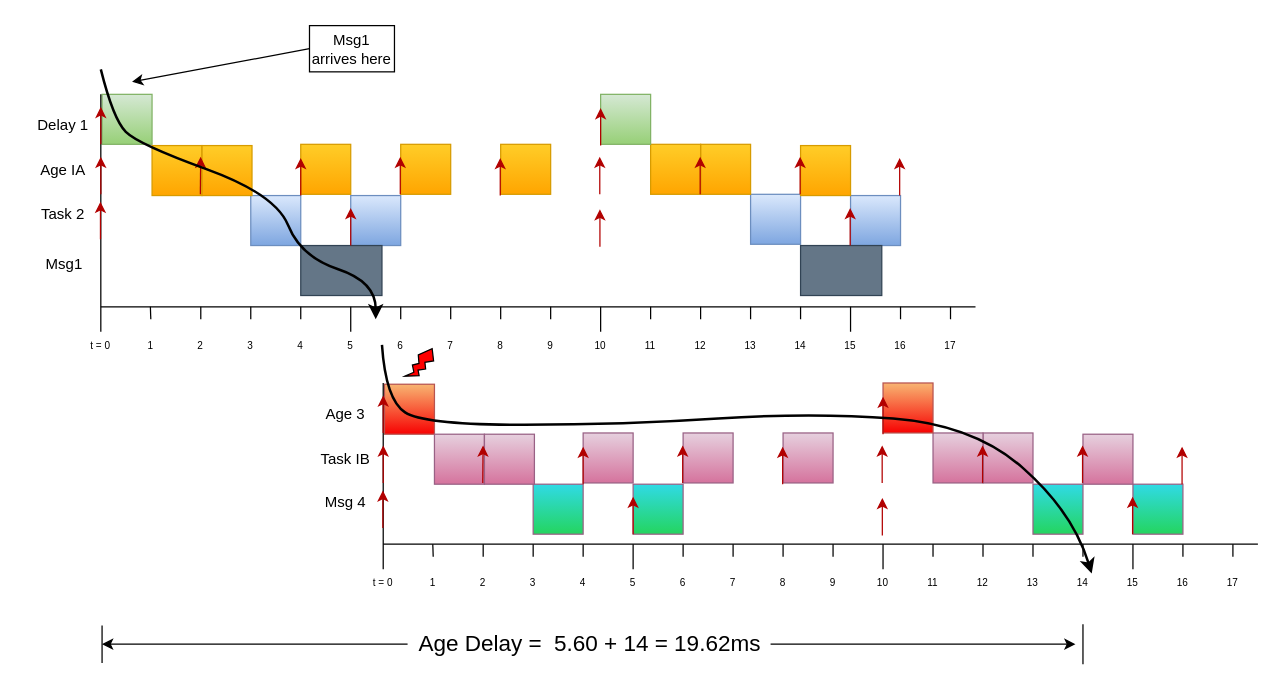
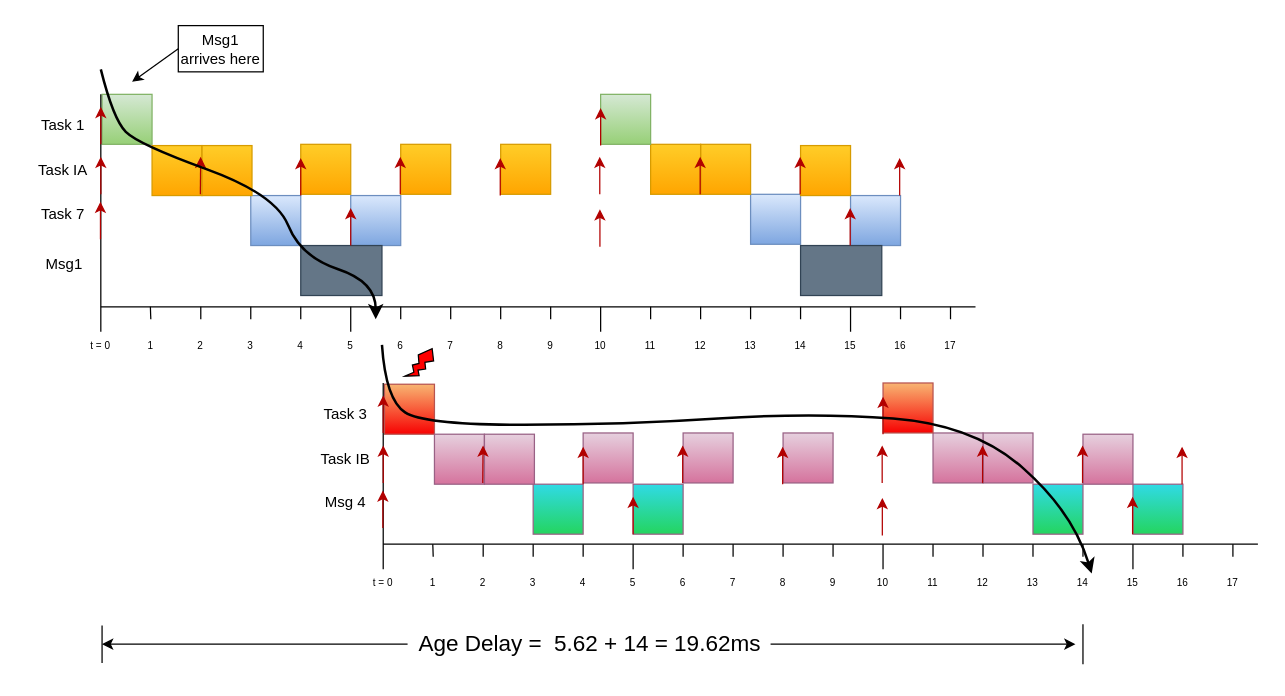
node "Msg1 arrives here": moved (352, 49) -> (221, 49)
node "Delay 1": label "Delay 1" -> "Task 1"
node "Age IA": label "Age IA" -> "Task IA"
node "Task 2": label "Task 2" -> "Task 7"
node "Age 3": label "Age 3" -> "Task 3"
node "Age Delay = 5.60 + 14 = 19.62ms": label "Age Delay = 5.60 + 14 = 19.62ms" -> "Age Delay = 5.62 + 14 = 19.62ms"
